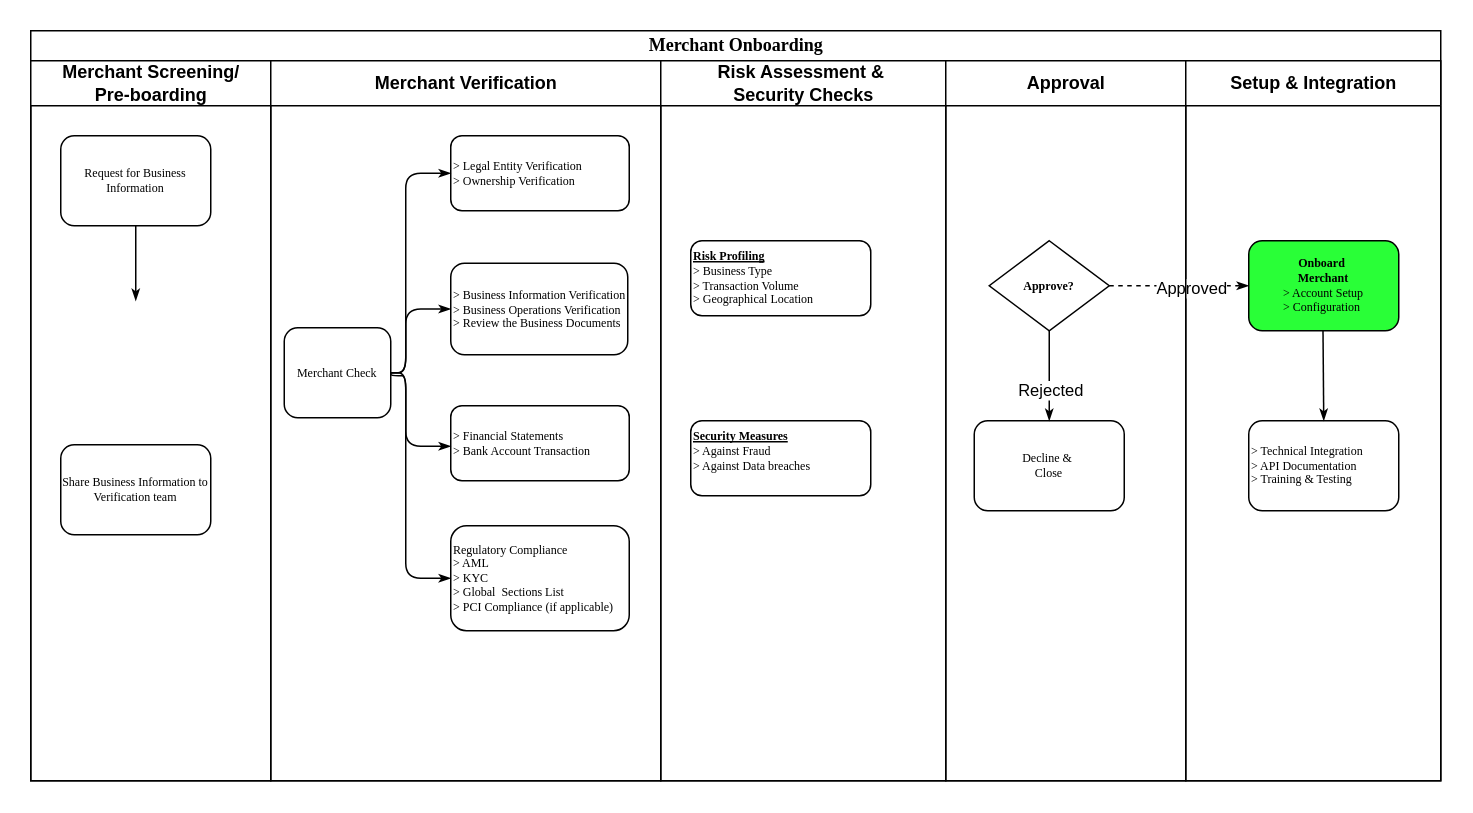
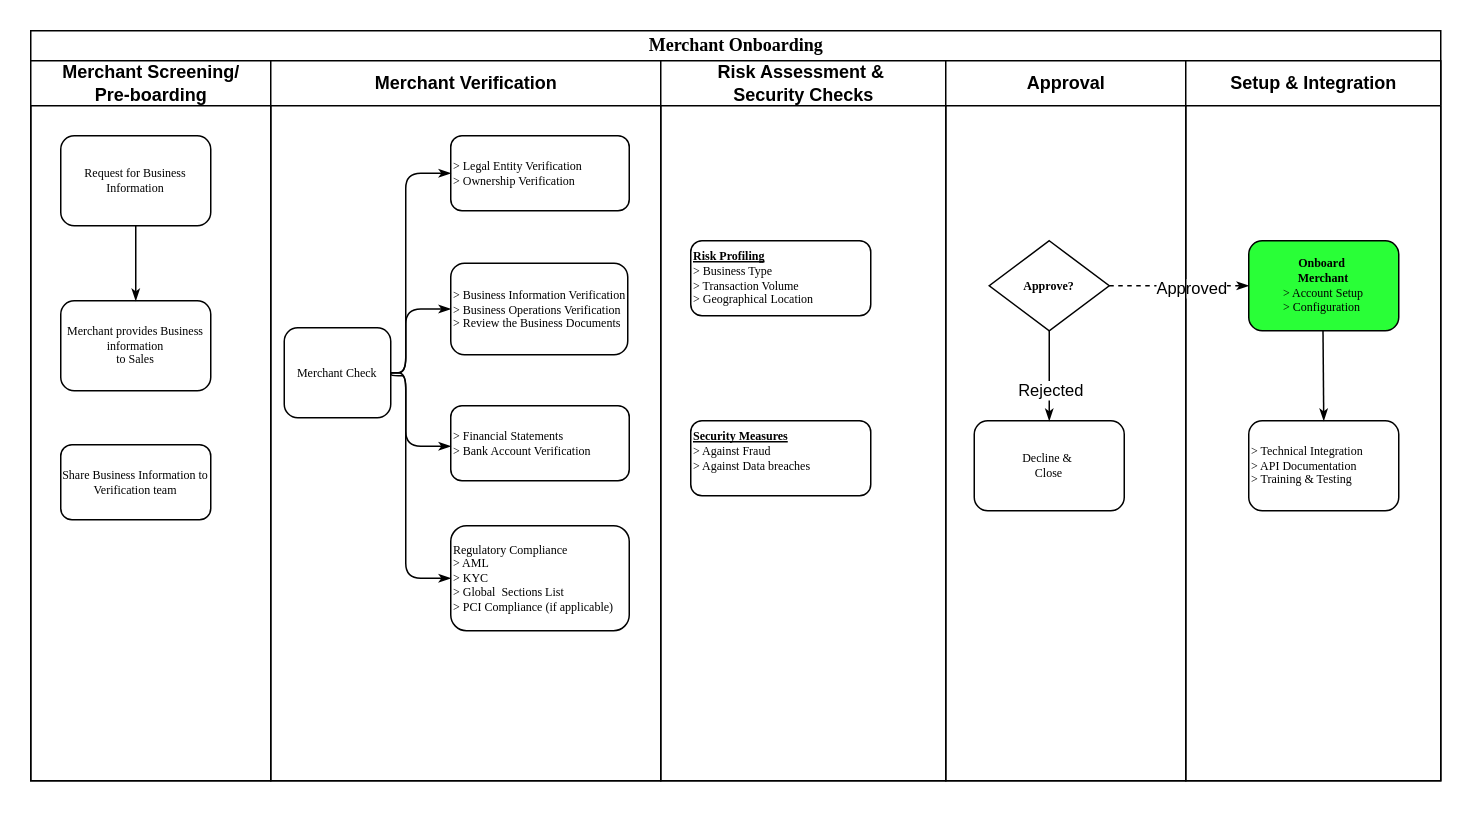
node "Merchant provides Business information to Sales": added
node "> Financial Statements > Bank Account Transaction": label "> Financial Statements > Bank Account Transaction" -> "> Financial Statements > Bank Account Verification"
node "Share Business Information to Verification team": size 150x90 -> 150x75
